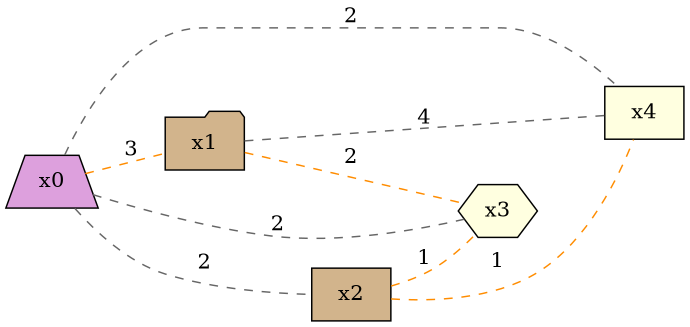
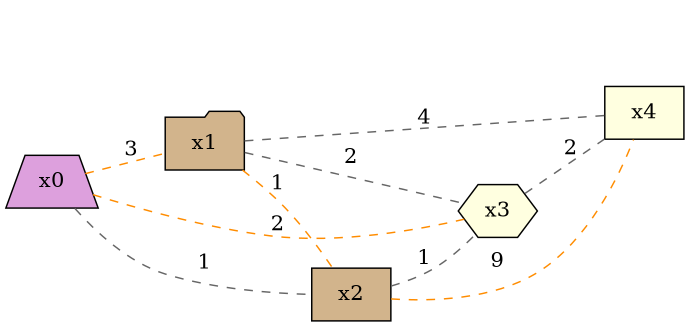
edge "x4" -- "x0": now "x4" -- "x3"
edge "x1" -- "x3": color darkorange -> gray40
edge "x1" -- "x2": added, label "1"
edge "x0" -- "x3": color gray40 -> darkorange
edge "x4" -- "x2": label "1" -> "9"
edge "x0" -- "x2": label "2" -> "1"
edge "x3" -- "x2": color darkorange -> gray40
